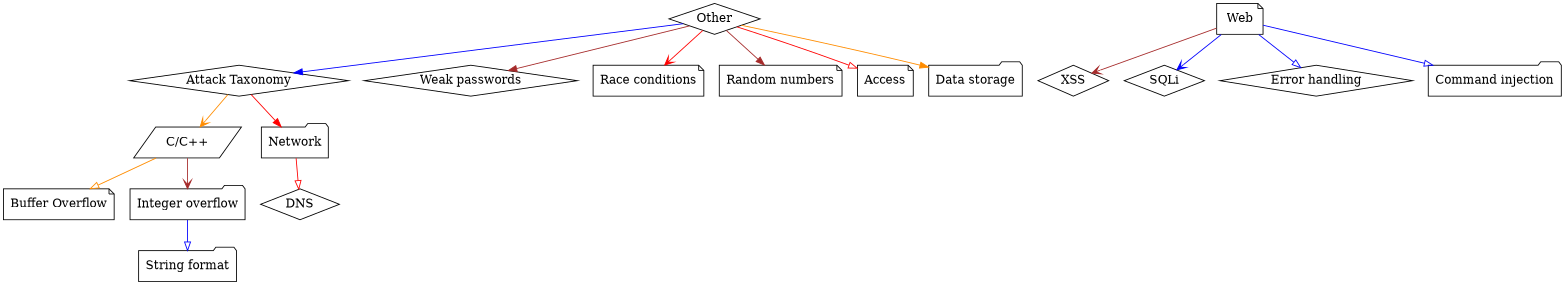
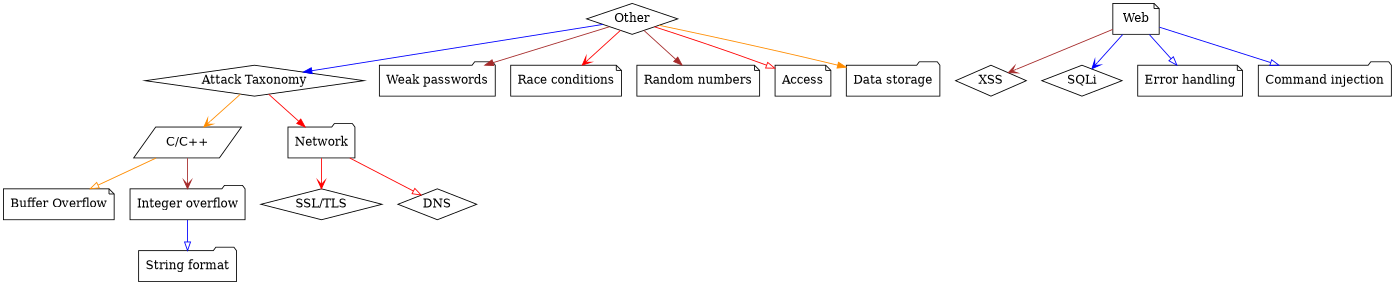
node "Weak passwords": shape diamond -> folder
node "Error handling": shape diamond -> note
node "SSL/TLS": added
